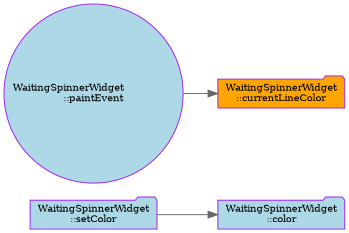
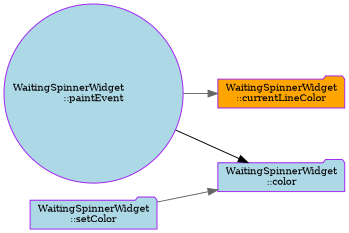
edge "WaitingSpinnerWidget ::paintEvent" -> "WaitingSpinnerWidget ::color": added
